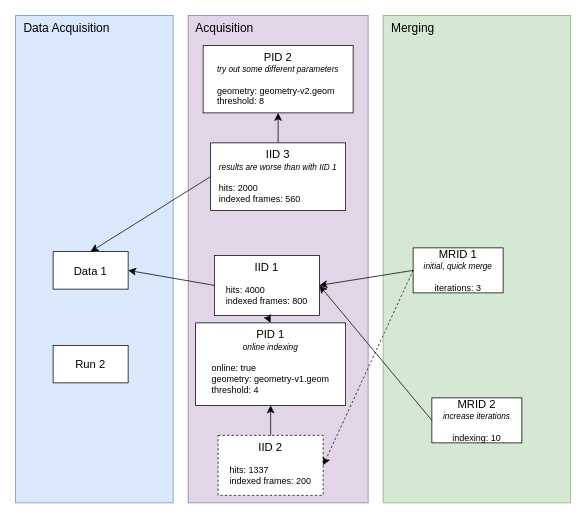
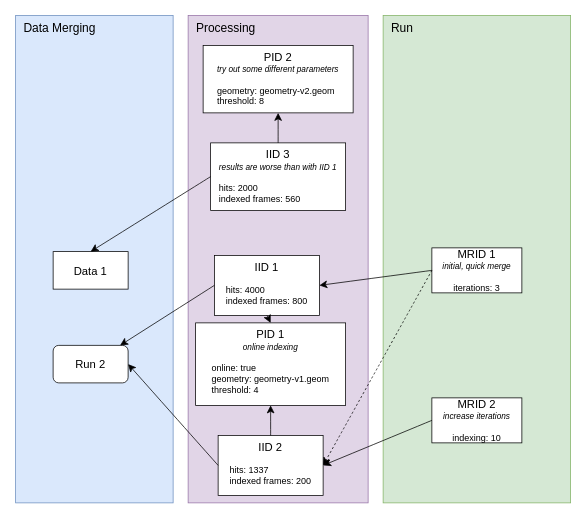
node "Data Acquisition": label "Data Acquisition" -> "Data Merging"
node "Acquisition": label "Acquisition" -> "Processing"
node "Merging": label "Merging" -> "Run"
node "MRID 1 initial, quick merge iterations: 3": moved (458, 270) -> (477, 270)
edge "IID 1 hits: 4000 indexed frames: 800" -> "Data 1": now "IID 1 hits: 4000 indexed frames: 800" -> "Run 2"
edge "MRID 2 increase iterations indexing: 10" -> "IID 1 hits: 4000 indexed frames: 800": removed
node "Run 2": shape rectangle -> rounded rectangle
edge "IID 2 hits: 1337 indexed frames: 200" -> "Run 2": added
edge "MRID 2 increase iterations indexing: 10" -> "IID 2 hits: 1337 indexed frames: 200": added
node "IID 2 hits: 1337 indexed frames: 200": style dashed -> solid
